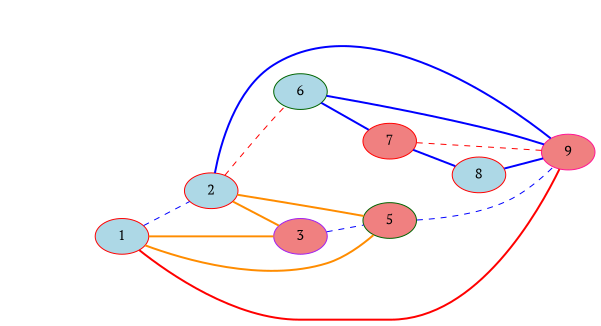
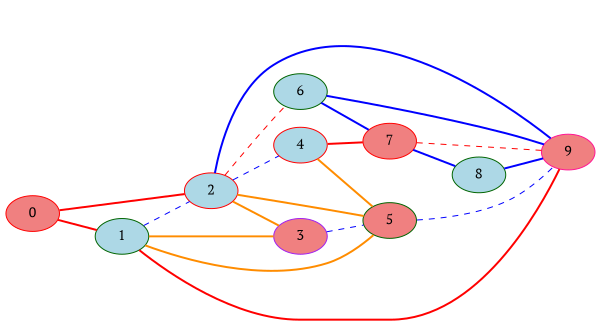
node "4": added
node "8": color red -> darkgreen
node "0": added
node "1": color red -> darkgreen
